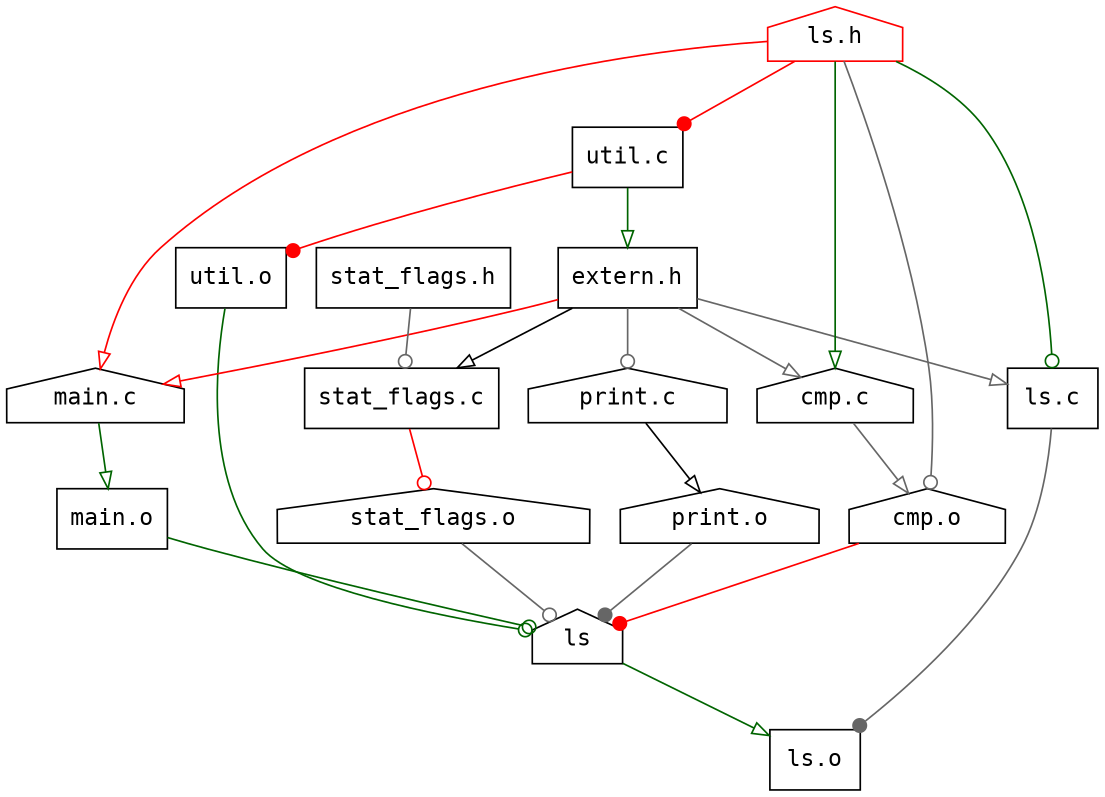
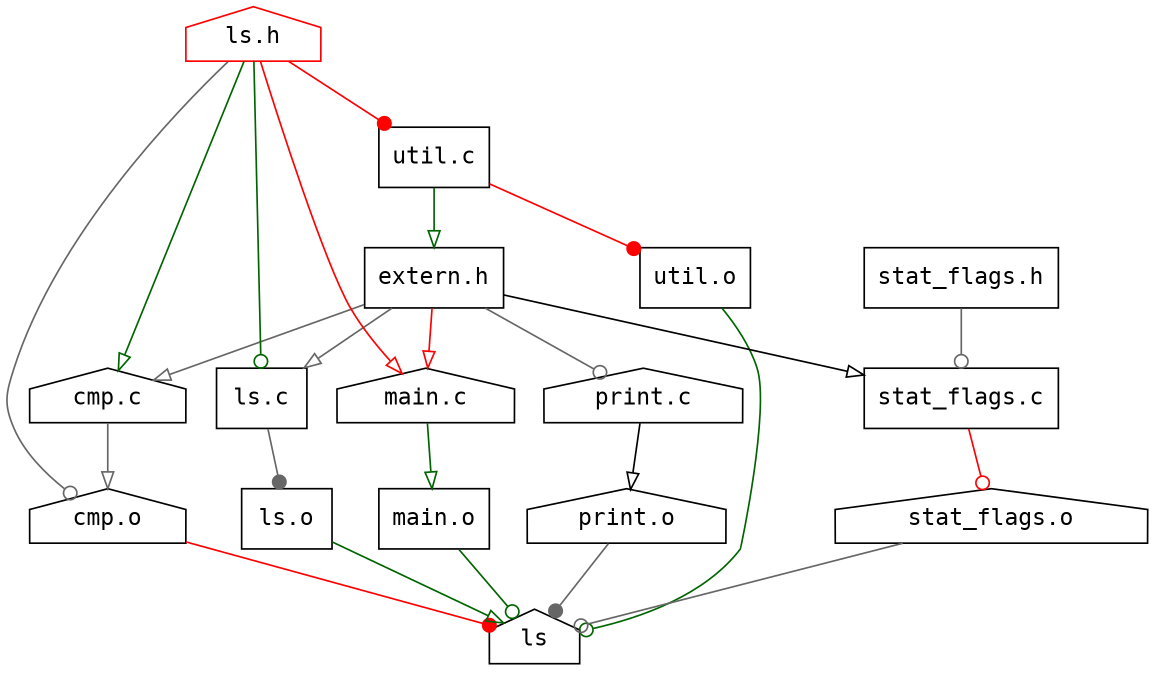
edge "ls" -> "ls.o": reversed
